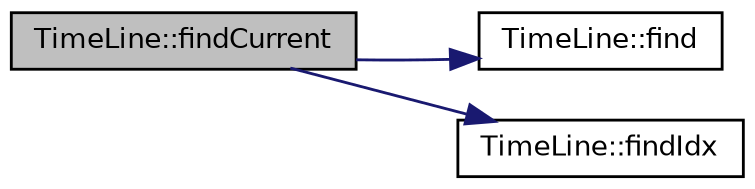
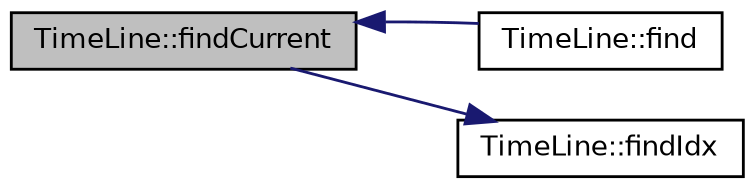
edge "TimeLine::findCurrent" -> "TimeLine::find": reversed
